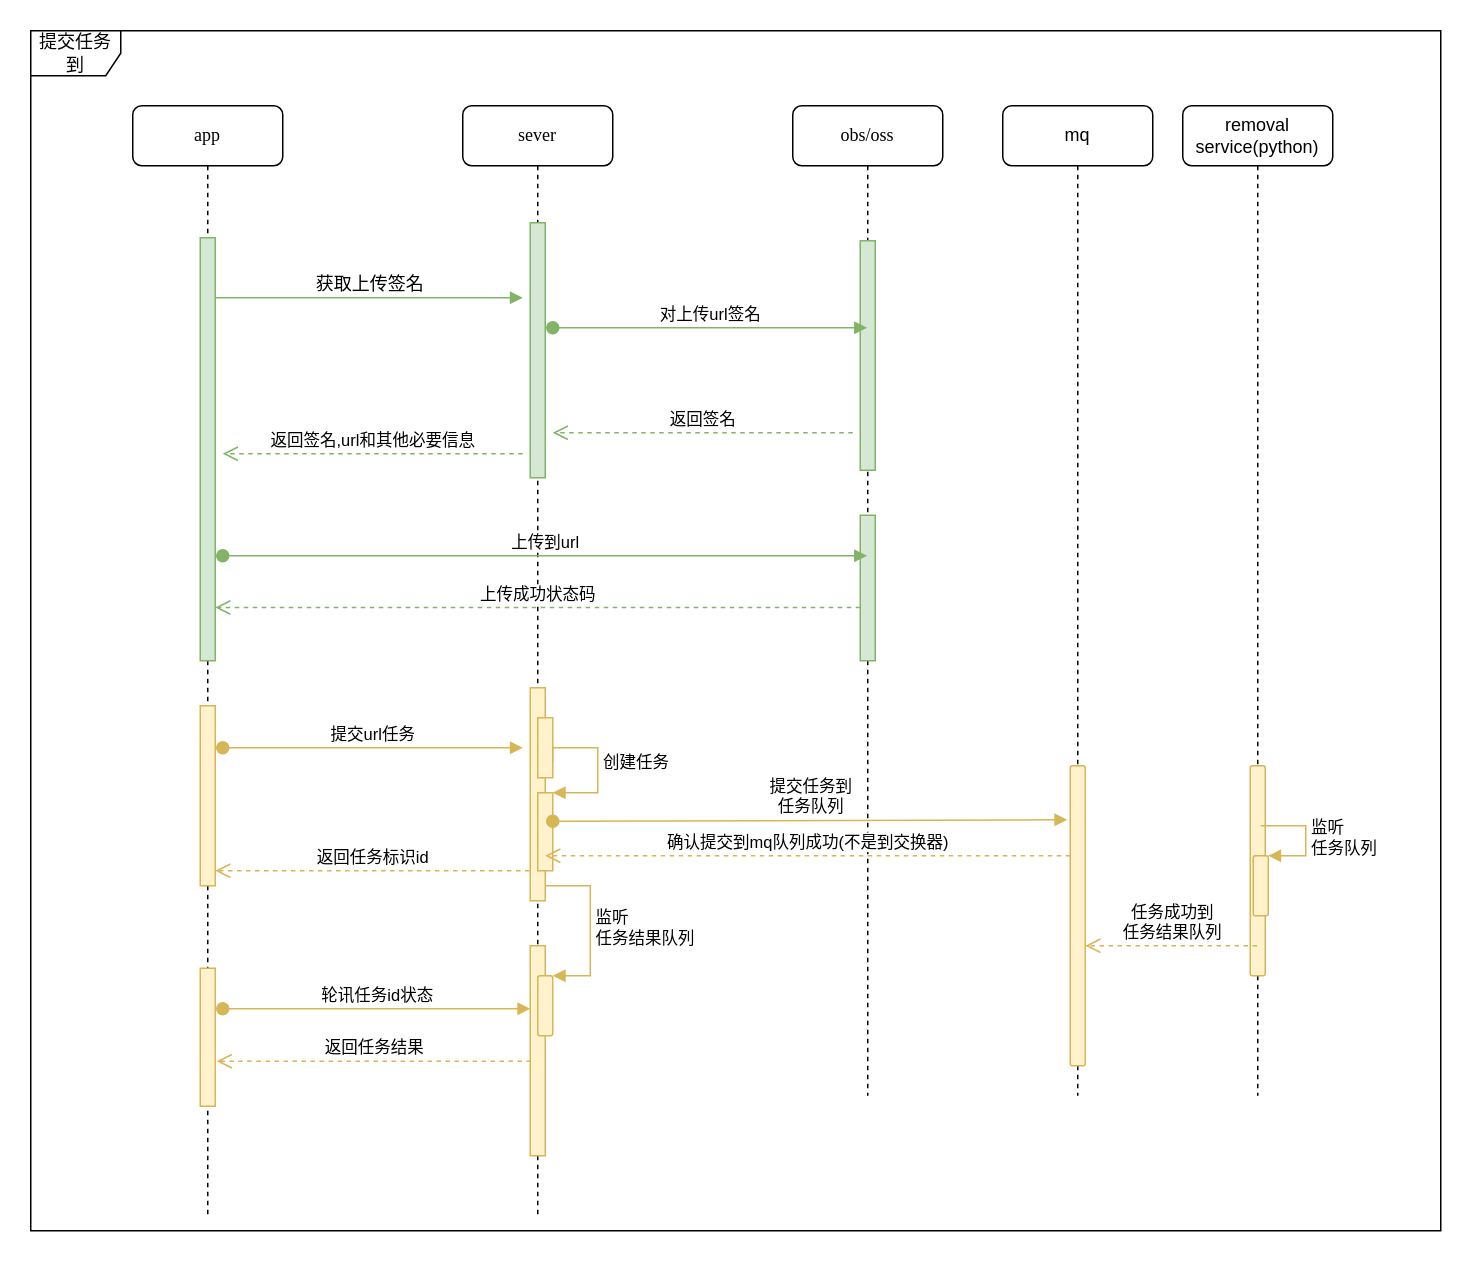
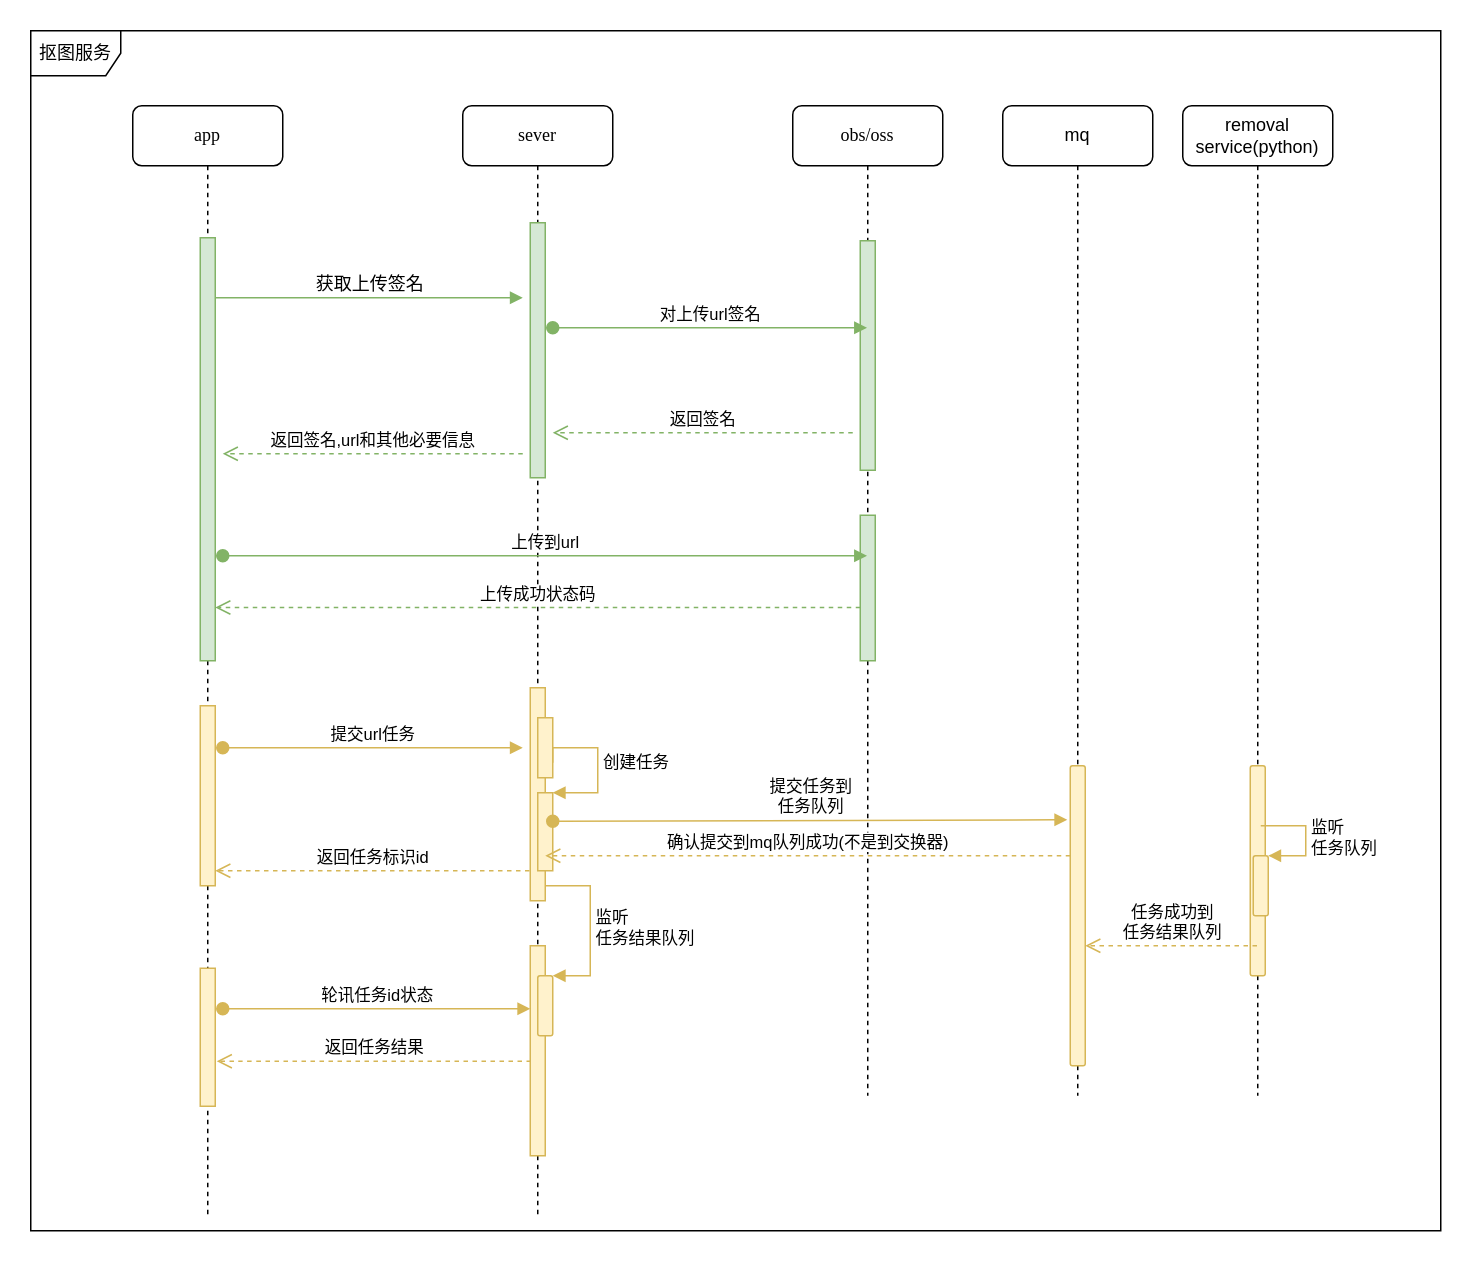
node "提交任务到": label "提交任务到" -> "抠图服务"
